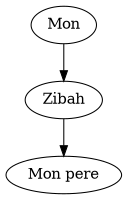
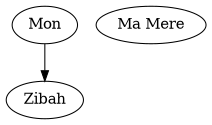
node "Ma Mere": added
node "Mon pere": removed
